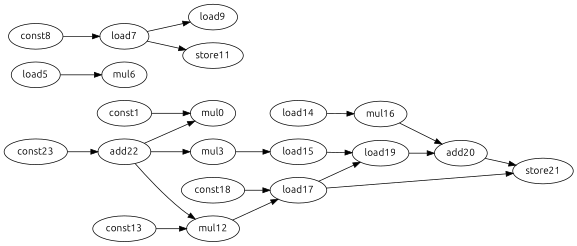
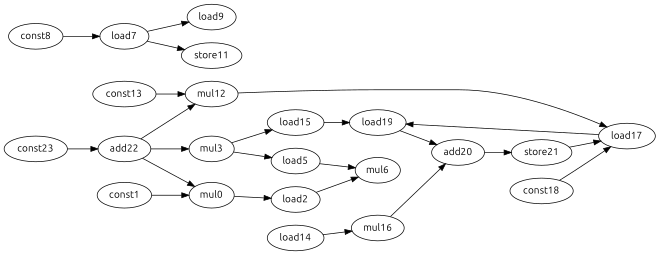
edge "mul3" -> "load5": added
edge "load17" -> "store21": reversed
node "load2": added
